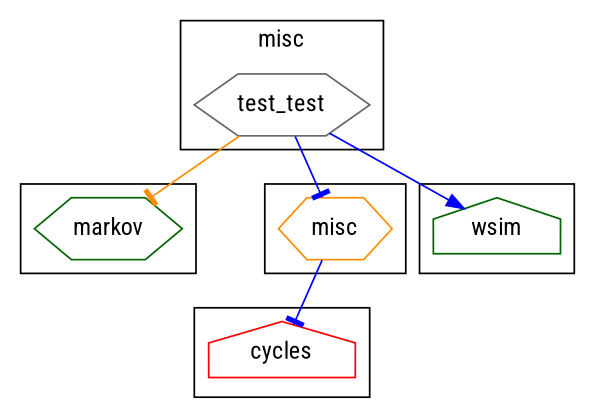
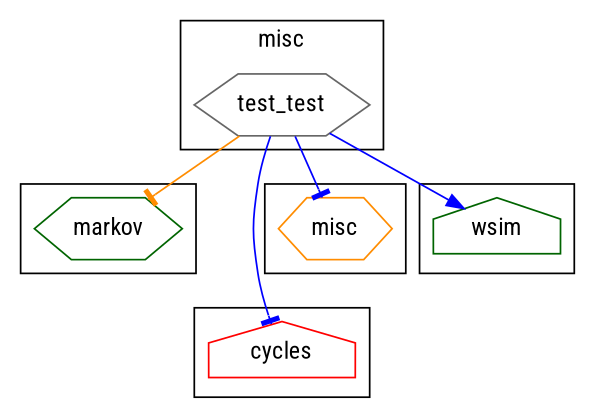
edge "misc" -> "cycles": now "test_test" -> "cycles"
